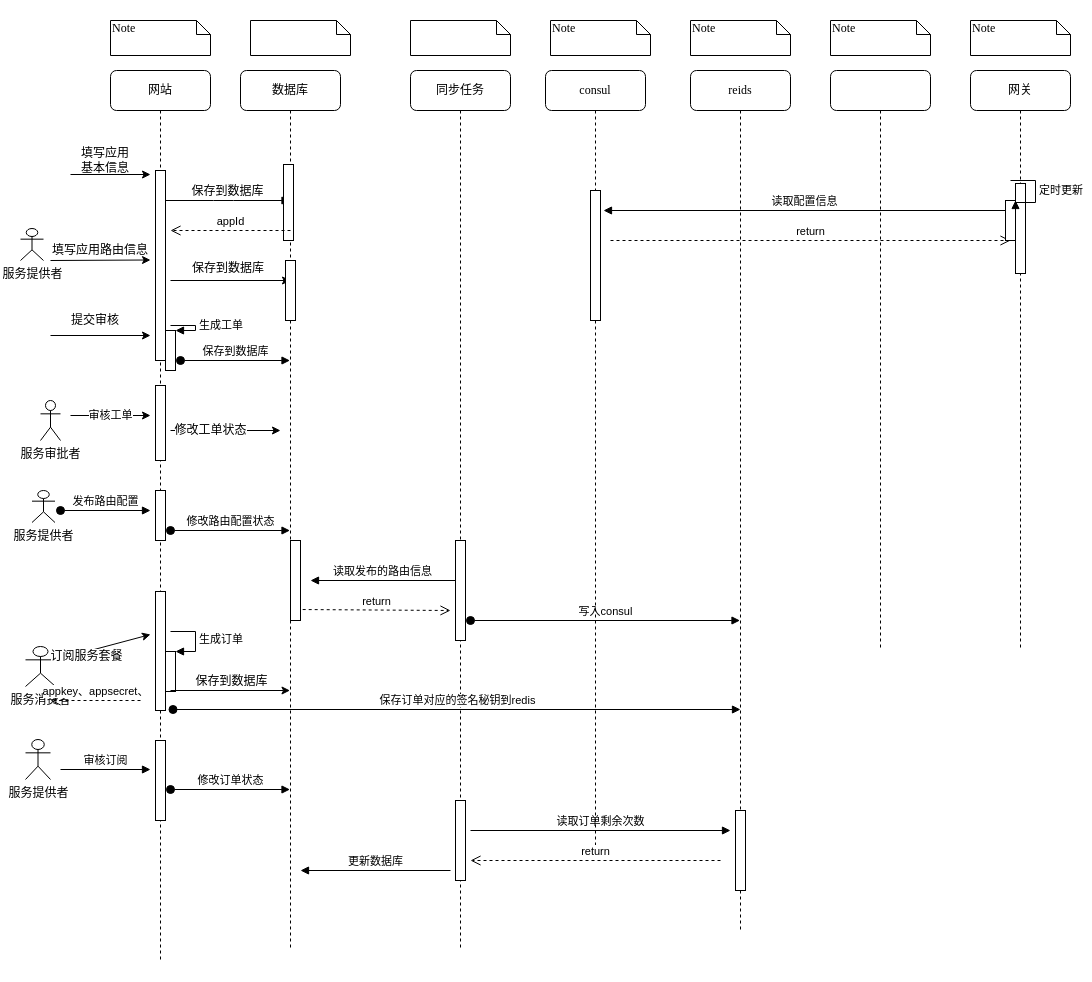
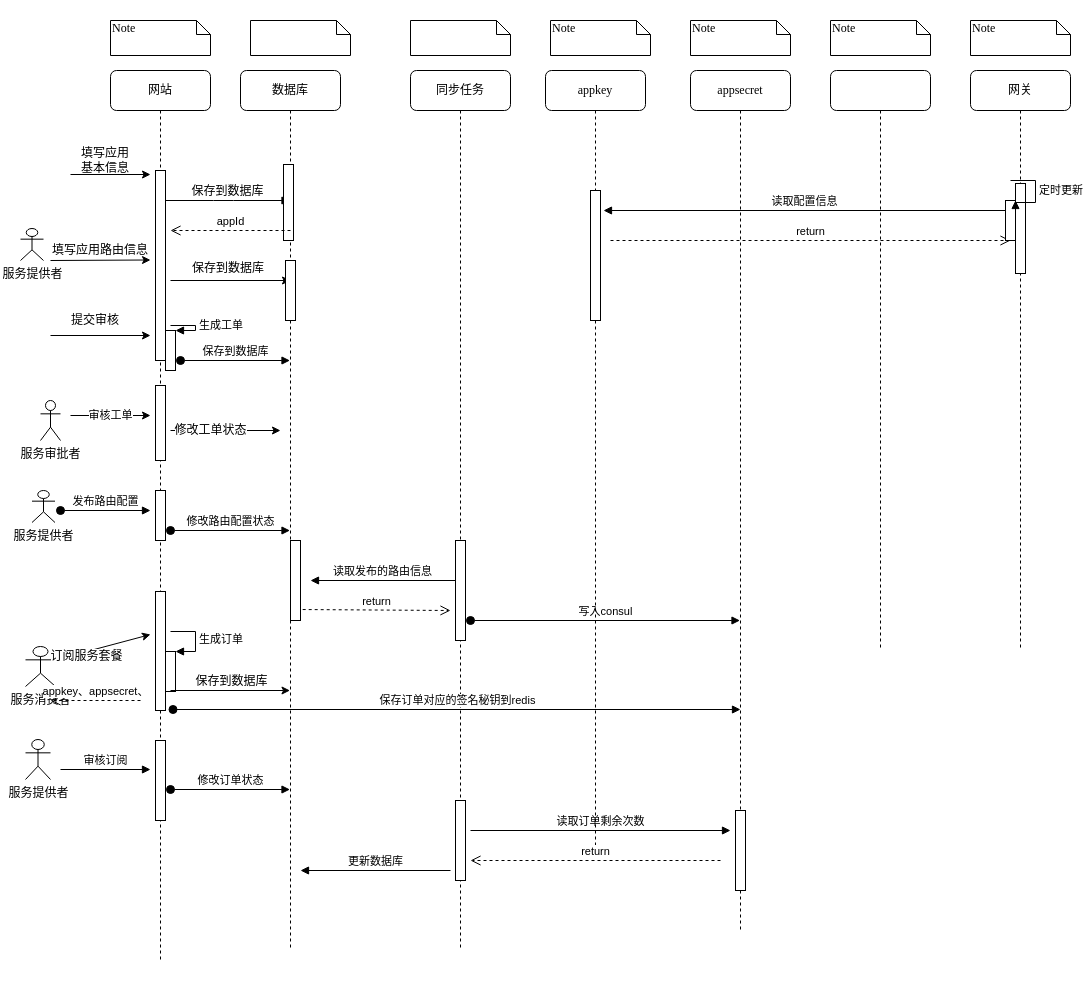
node "consul": label "consul" -> "appkey"
node "reids": label "reids" -> "appsecret"
